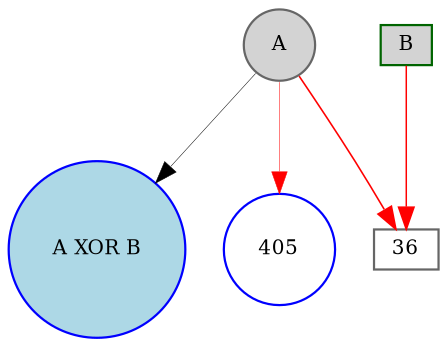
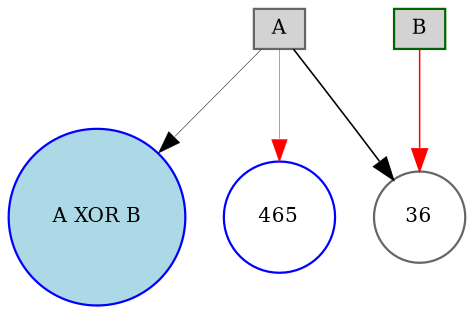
node "A": shape circle -> box
edge "A" -> "36": color red -> black
node "405": label "405" -> "465"
node "36": shape box -> circle
